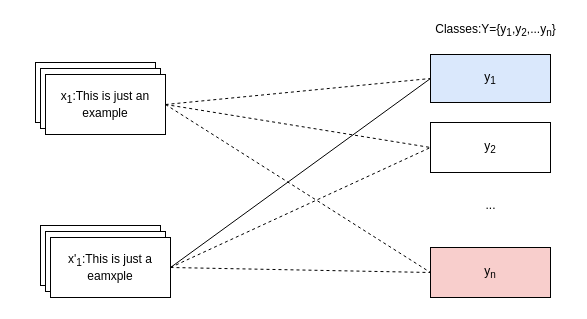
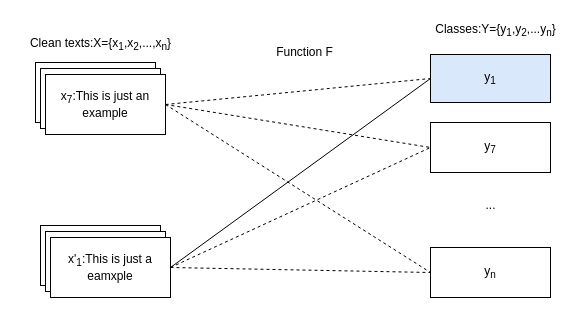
node "Clean texts:X={x1,x2,...,xn}": added
node "Function F": added
node "x1:This is just an example": label "x1:This is just an example" -> "x7:This is just an example"
node "y2": label "y2" -> "y7"
node "yn": fillcolor #f8cecc -> #ffffff
